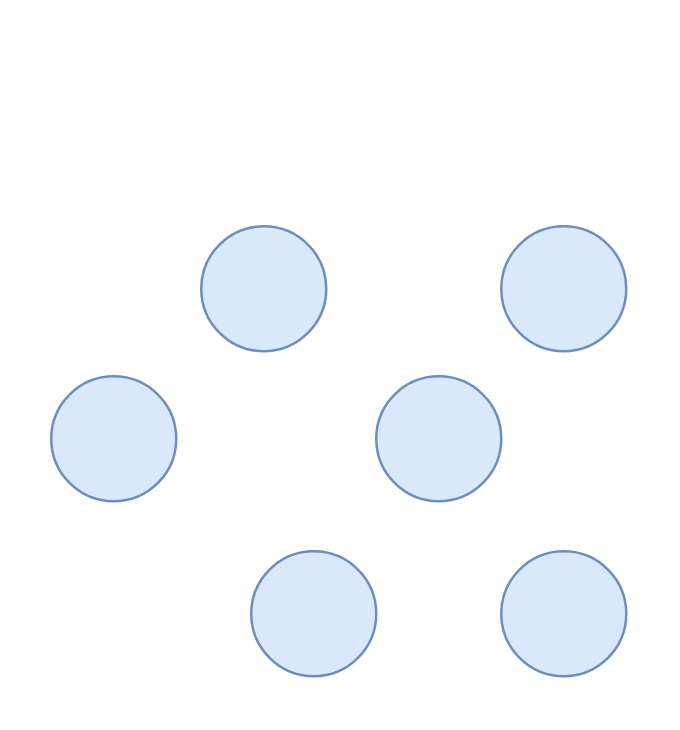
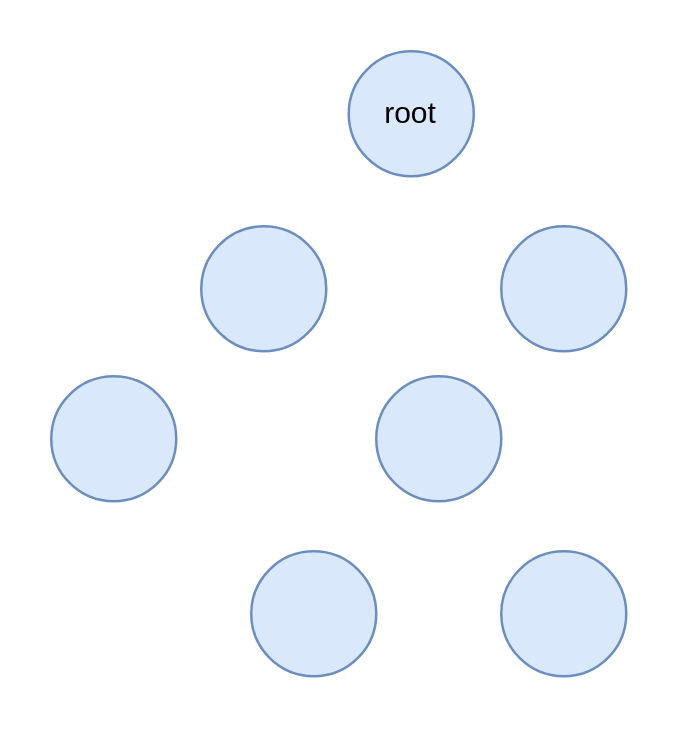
node "root": added
